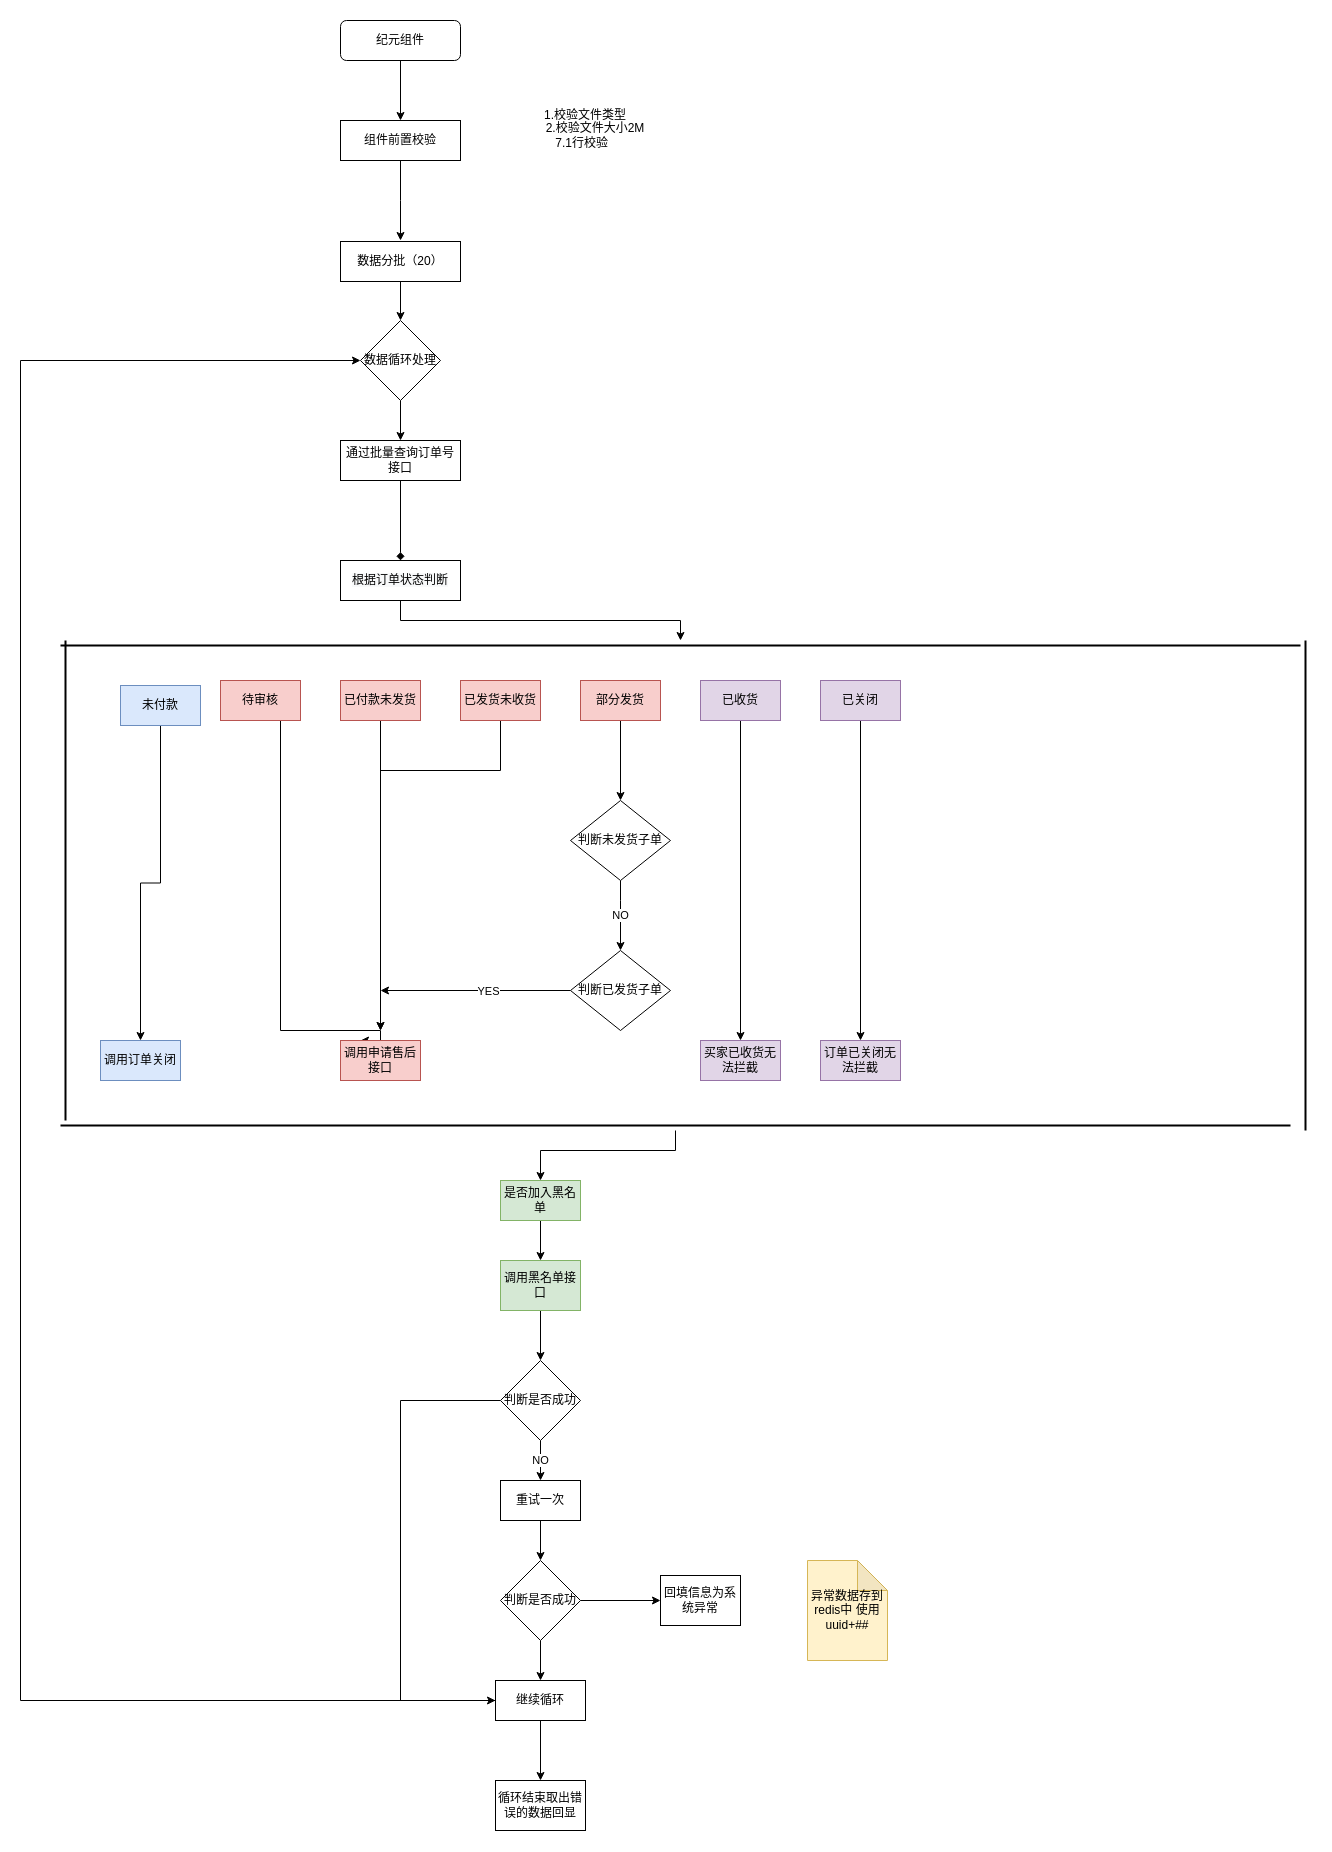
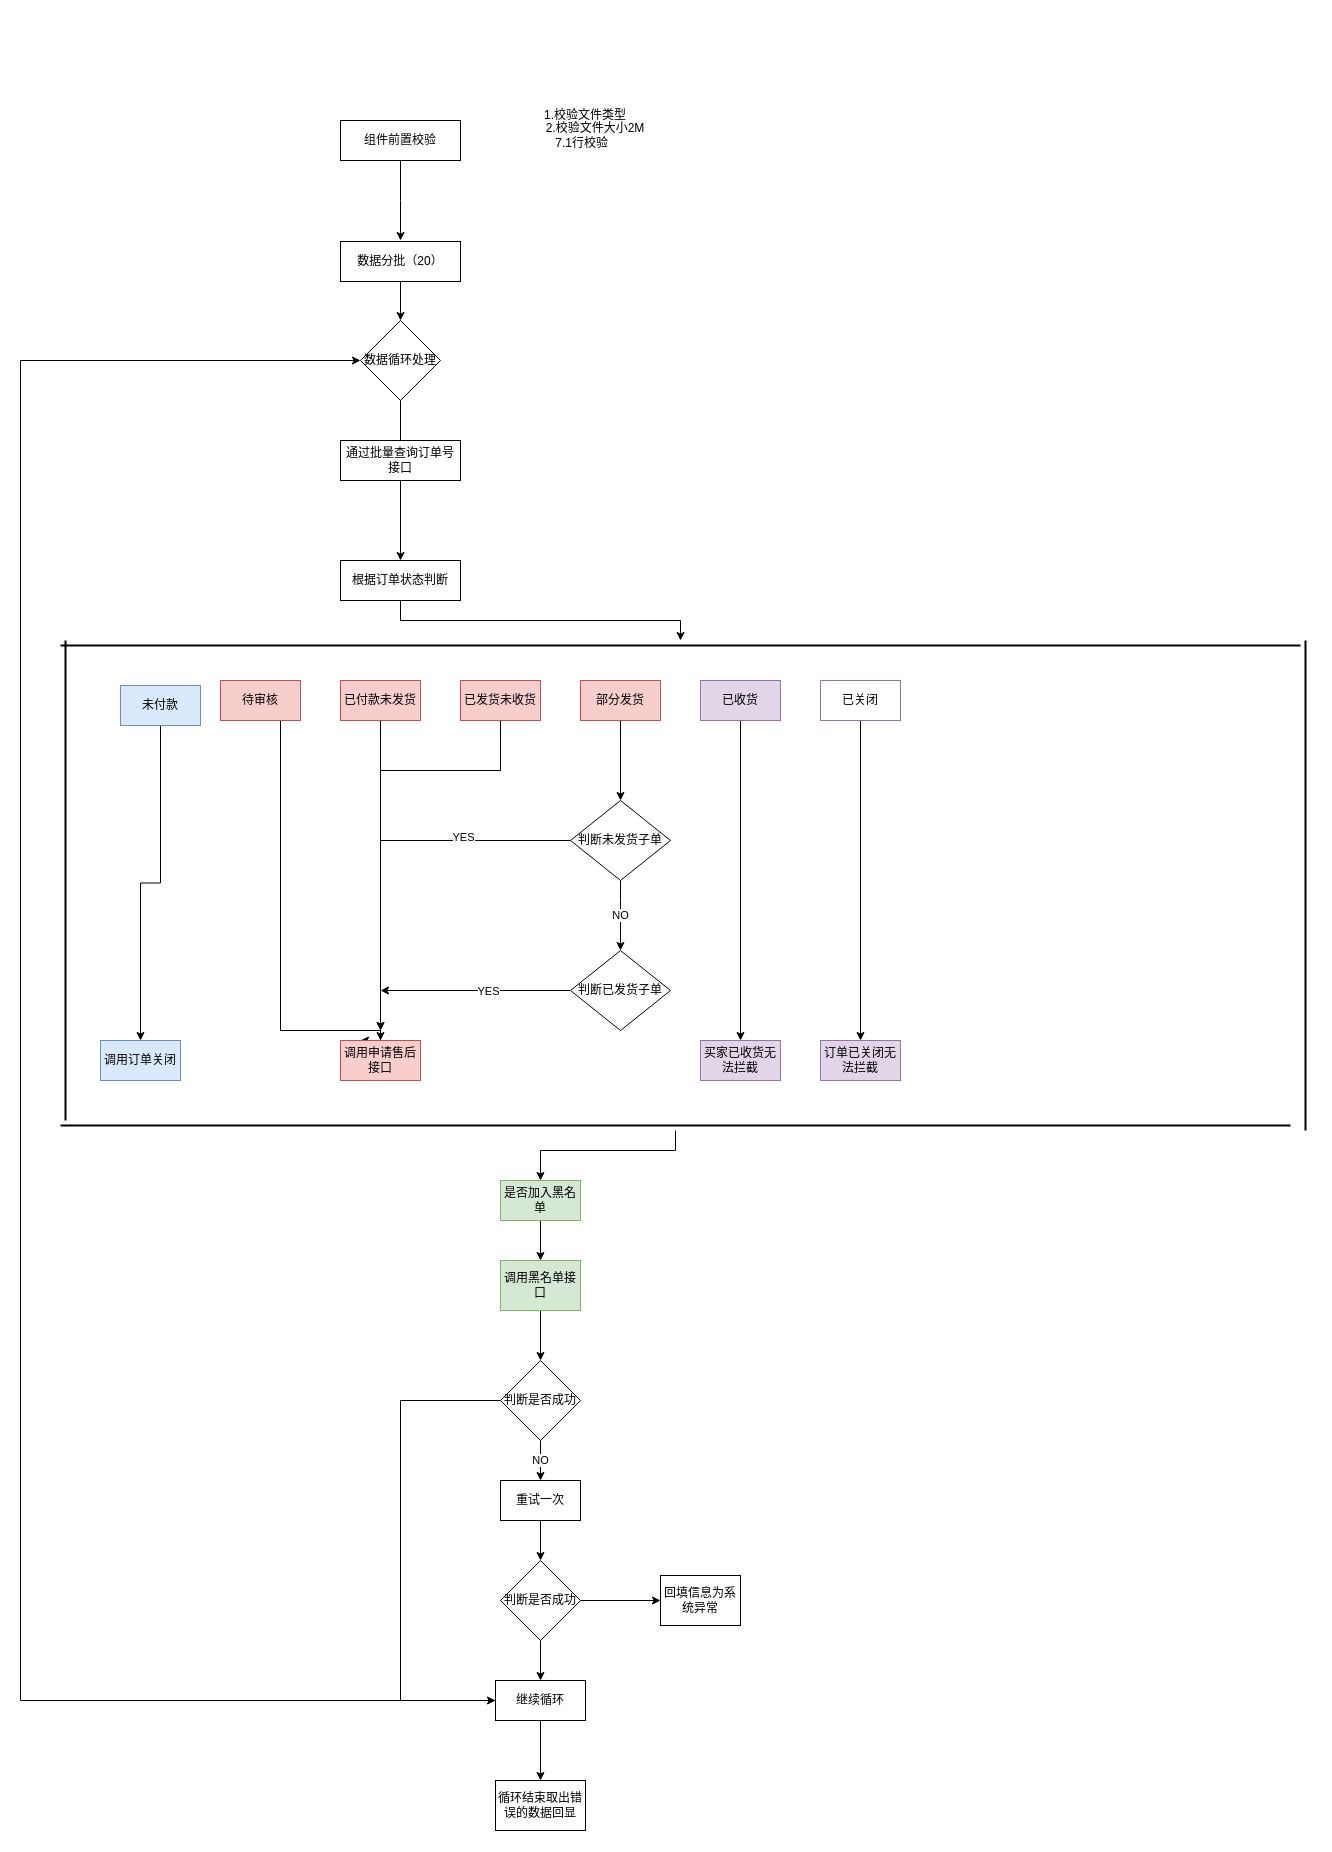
node "纪元组件": removed
edge "纪元组件" -> "组件前置校验": removed
edge "数据循环处理" -> "通过批量查询订单号接口": arrowhead classic -> none
edge "通过批量查询订单号接口" -> "根据订单状态判断": arrowhead diamond -> classic
node "已关闭": fillcolor #e1d5e7 -> #ffffff
edge "判断未发货子单" -> "调用申请售后接口": added, label "YES"
node "异常数据存到redis中 使用uuid+##": removed
